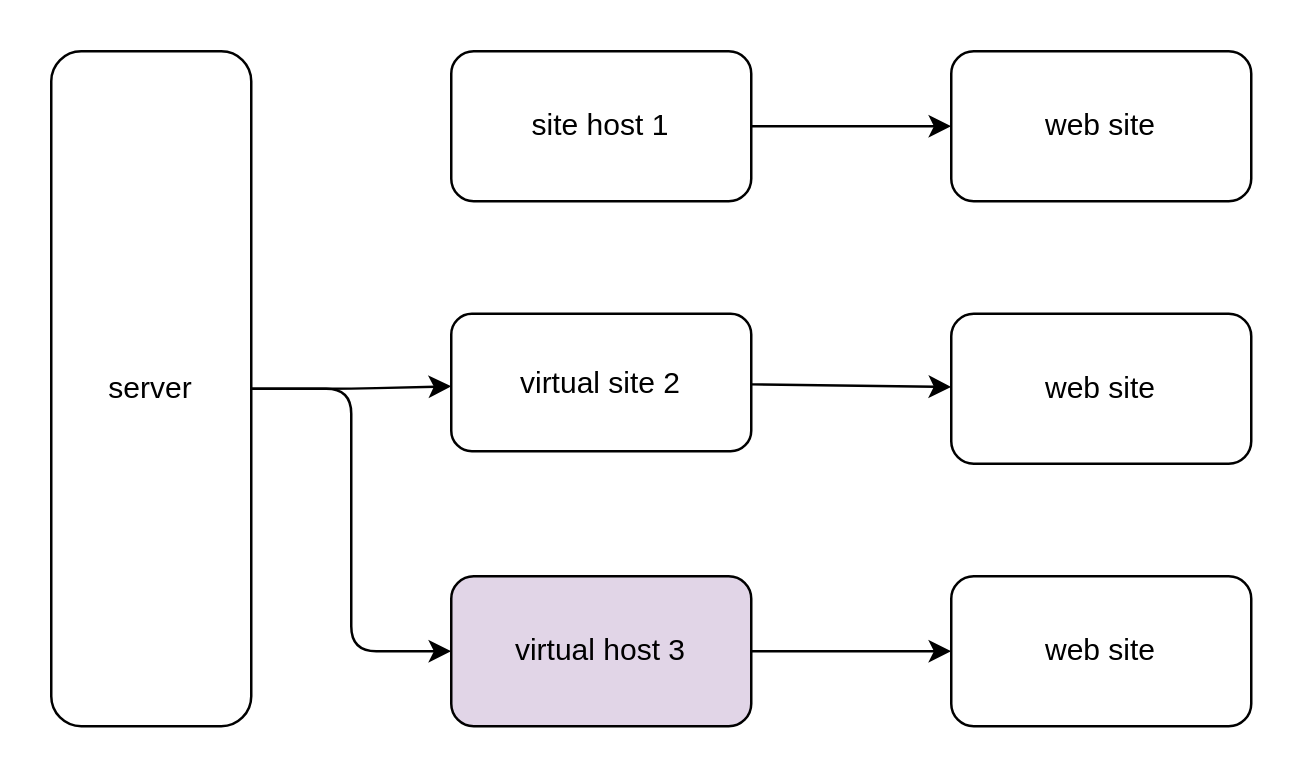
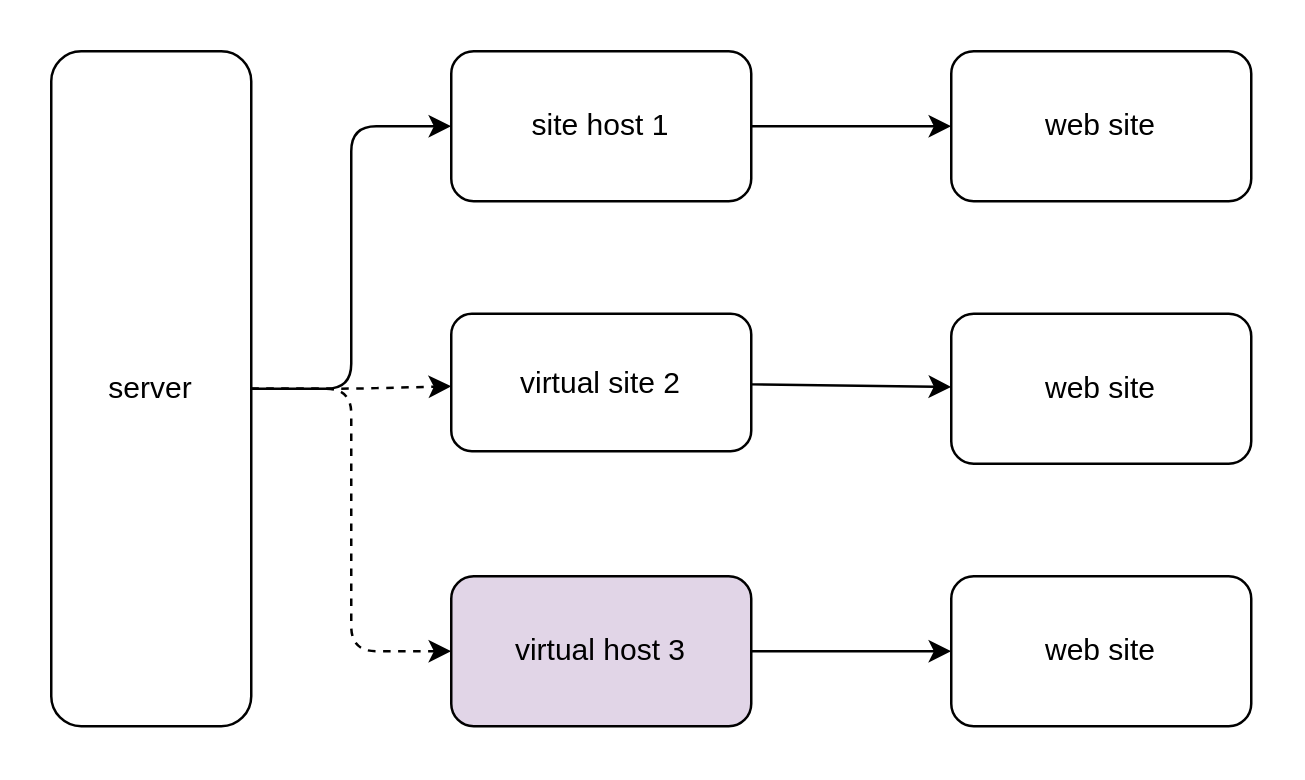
edge "server" -> "site host 1": added
edge "server" -> "virtual site 2": style solid -> dashed
edge "server" -> "virtual host 3": style solid -> dashed
